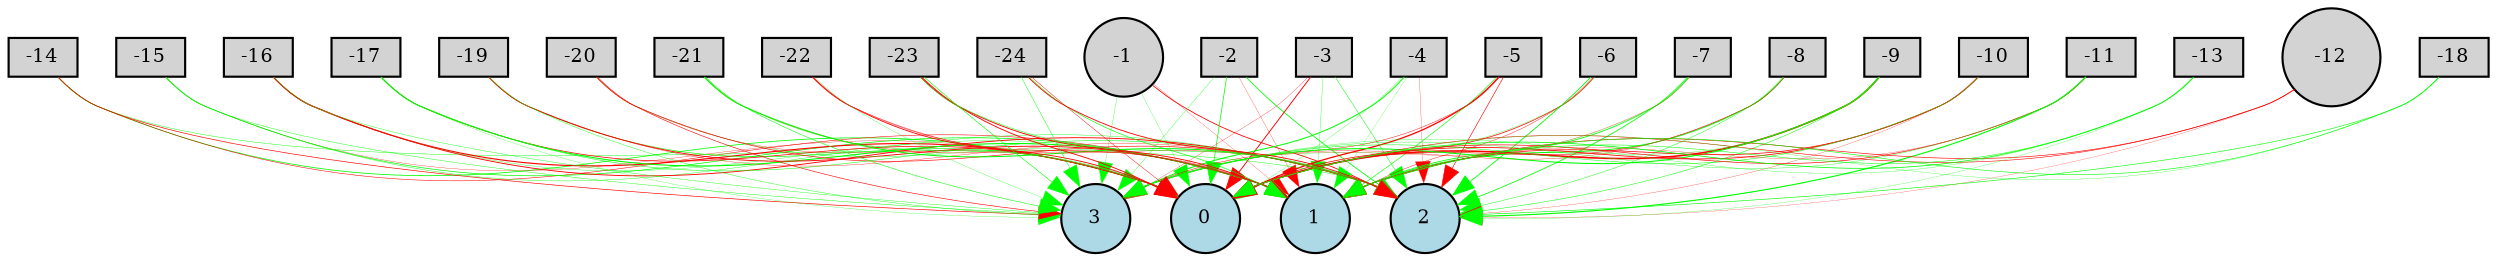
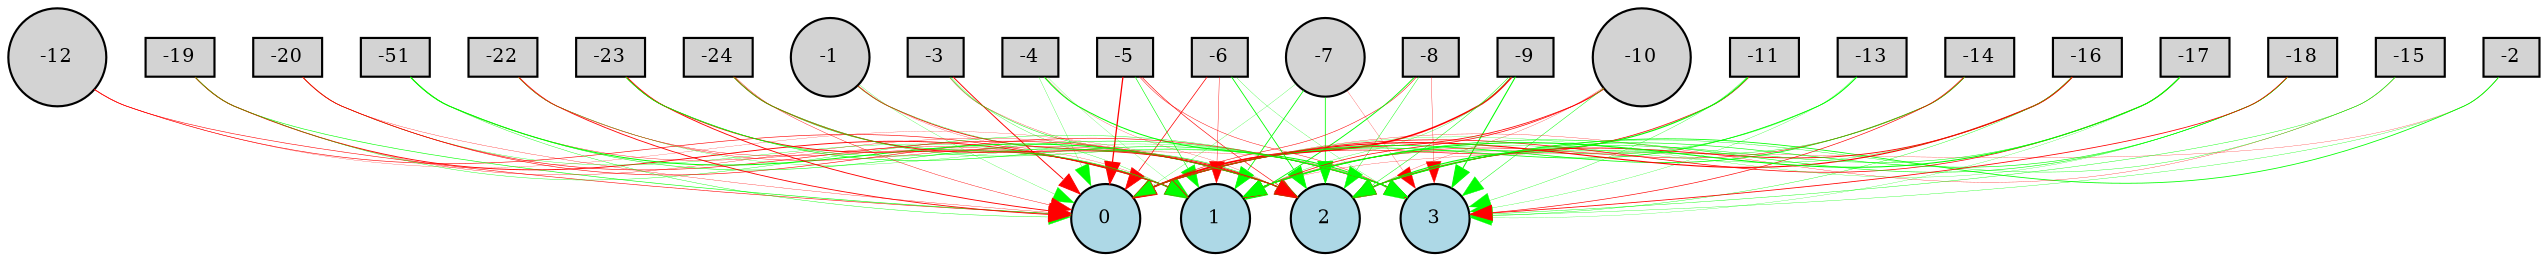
node "-21": label "-21" -> "-51"
node "-7": shape box -> circle
node "-10": shape box -> circle
edge "-2" -> "0": removed
edge "-15" -> "1": removed
edge "-18" -> "3": added
